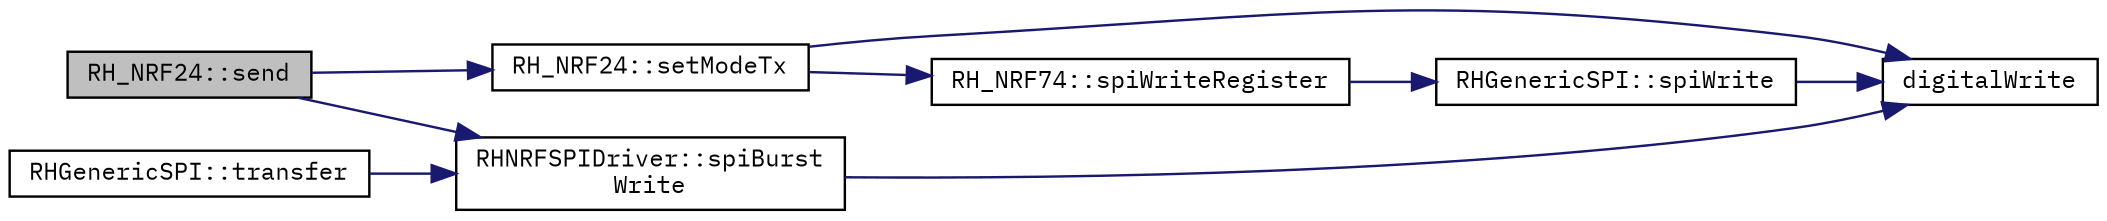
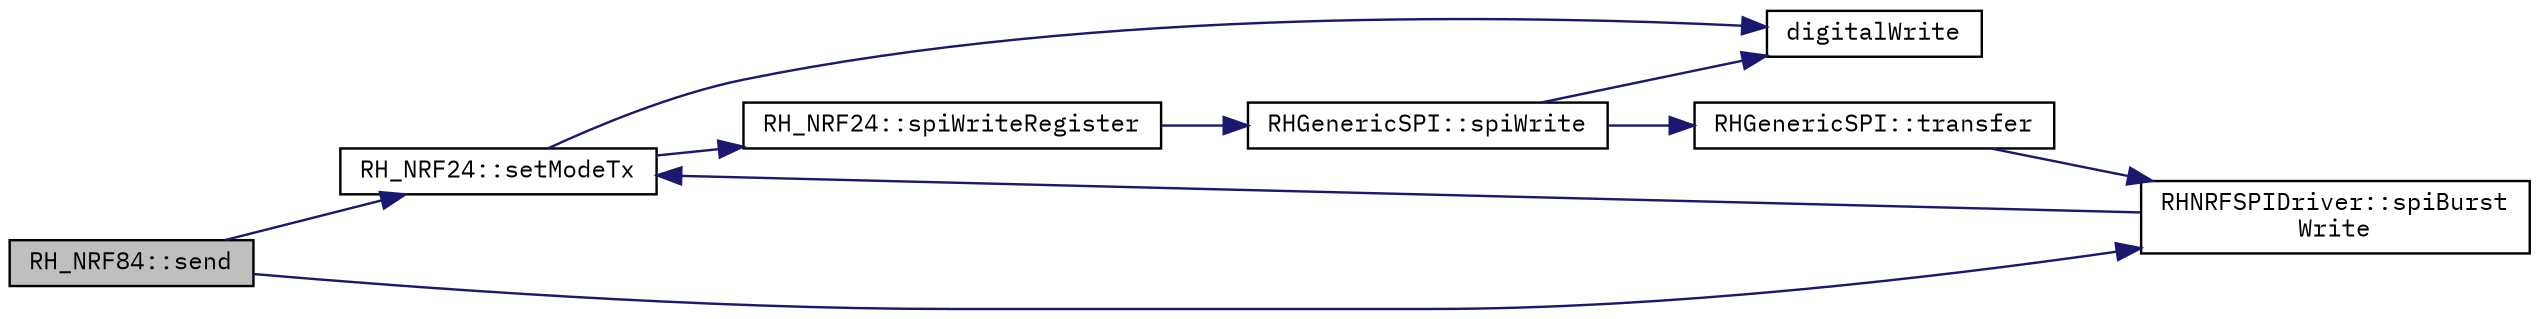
node "RH_NRF24::send": label "RH_NRF24::send" -> "RH_NRF84::send"
node "RH_NRF74::spiWriteRegister": label "RH_NRF74::spiWriteRegister" -> "RH_NRF24::spiWriteRegister"
edge "RHGenericSPI::spiWrite" -> "RHGenericSPI::transfer": added
edge "RHNRFSPIDriver::spiBurst Write" -> "digitalWrite": now "RHNRFSPIDriver::spiBurst Write" -> "RH_NRF24::setModeTx"
